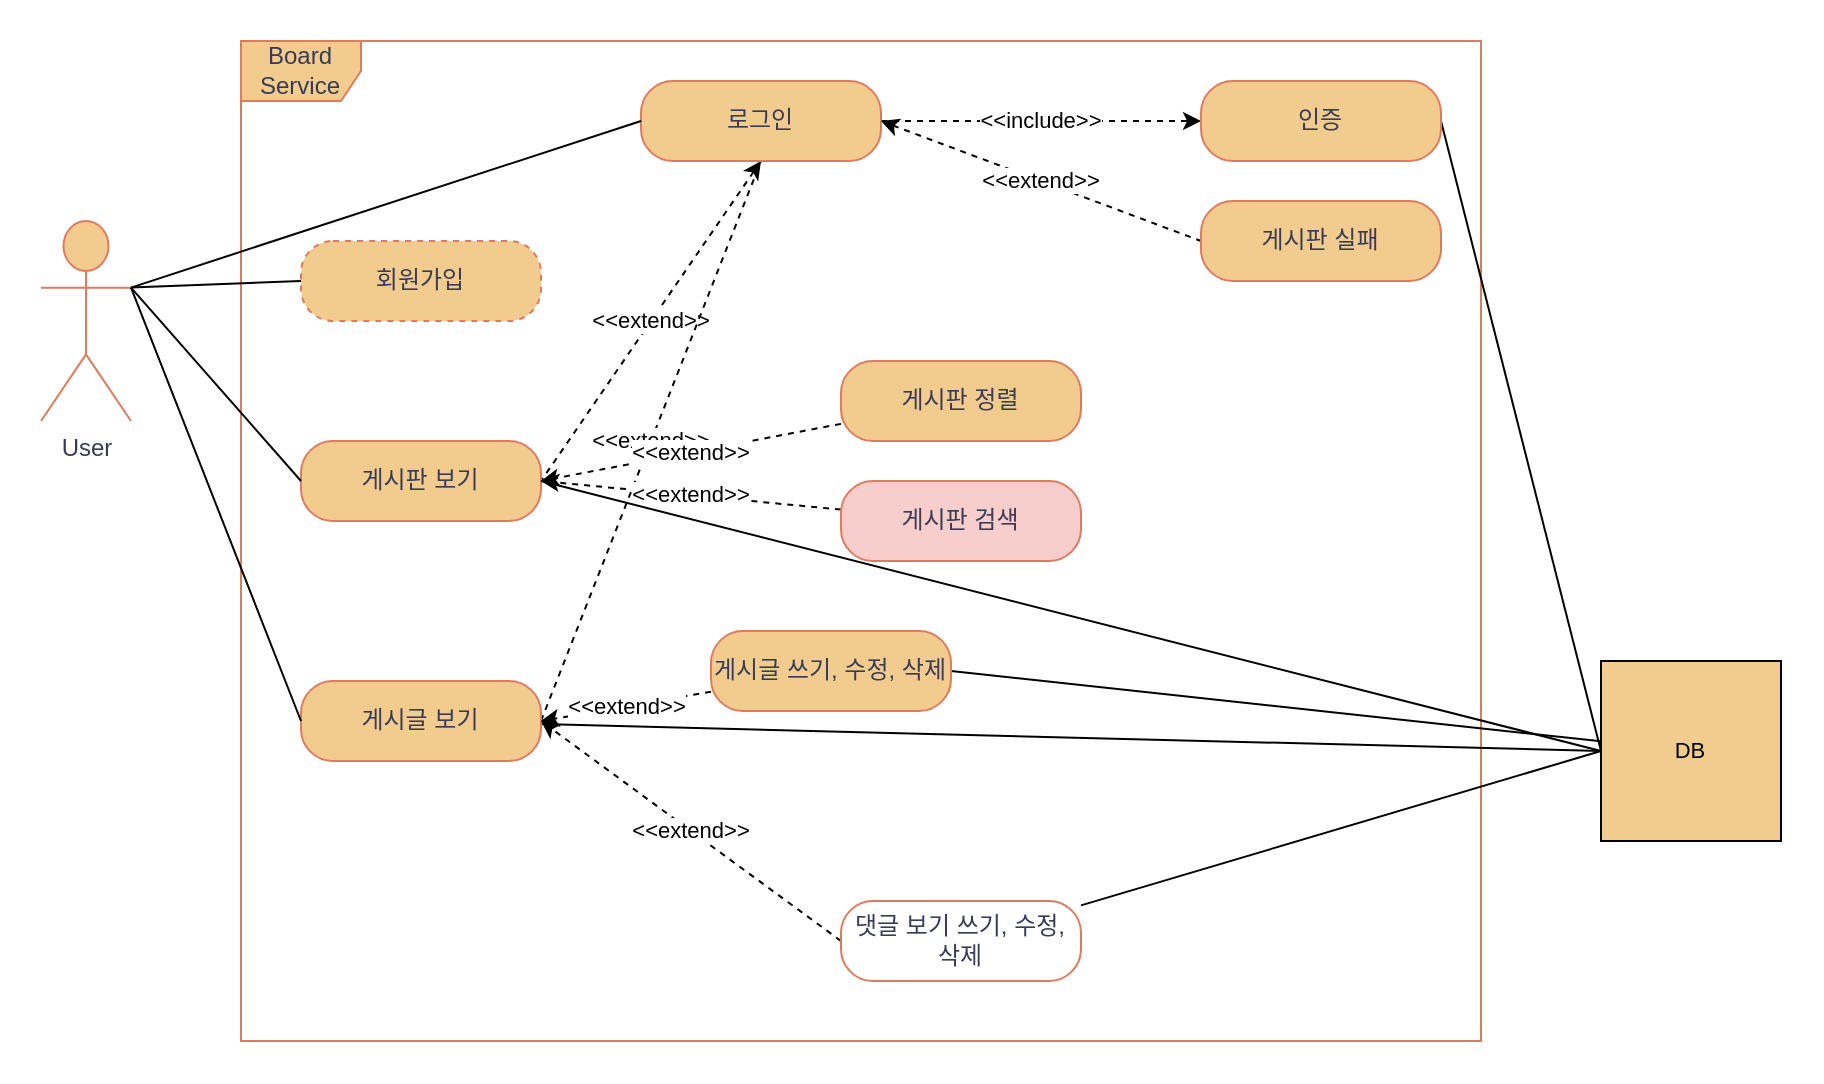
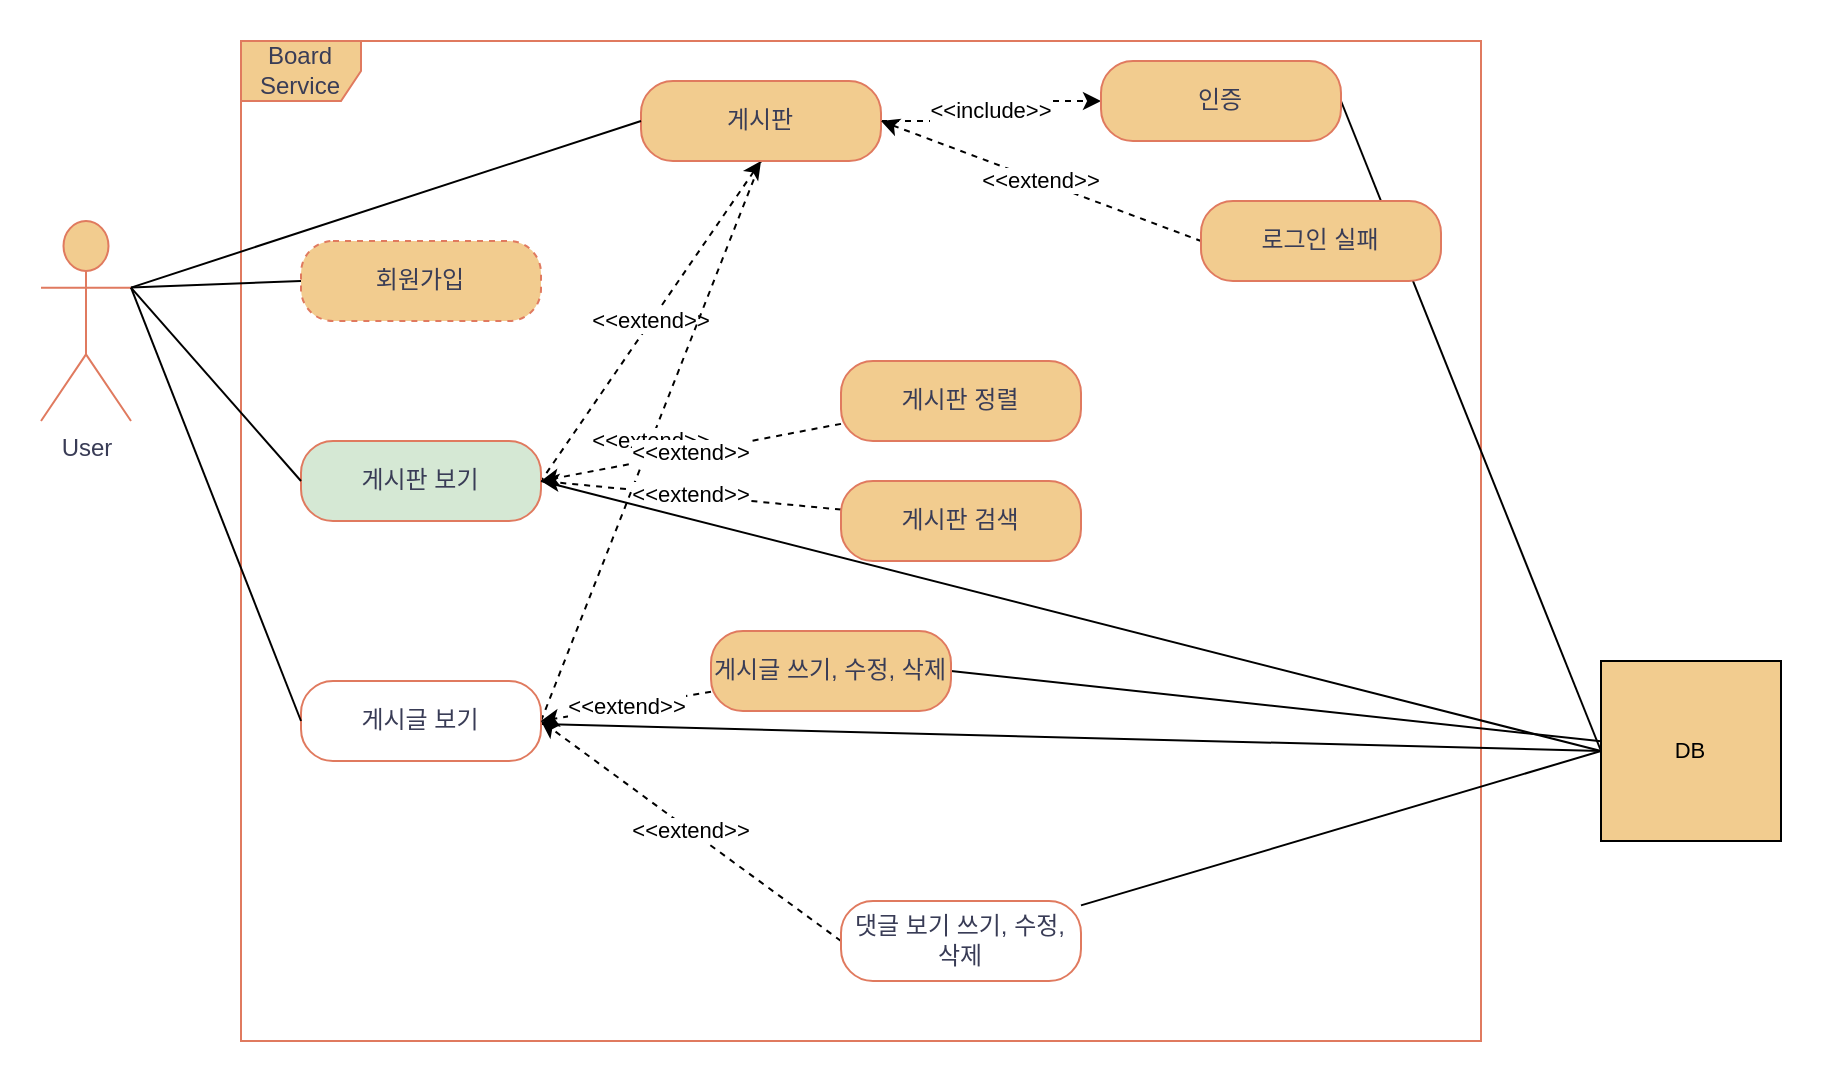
node "로그인": label "로그인" -> "게시판"
node "인증": moved (1321, 121) -> (1221, 101)
node "게시판 실패": label "게시판 실패" -> "로그인 실패"
node "게시판 보기": fillcolor #f2cc8f -> #d5e8d4
node "게시판 검색": fillcolor #f8cecc -> #f2cc8f
node "게시글 보기": fillcolor #f2cc8f -> #ffffff
